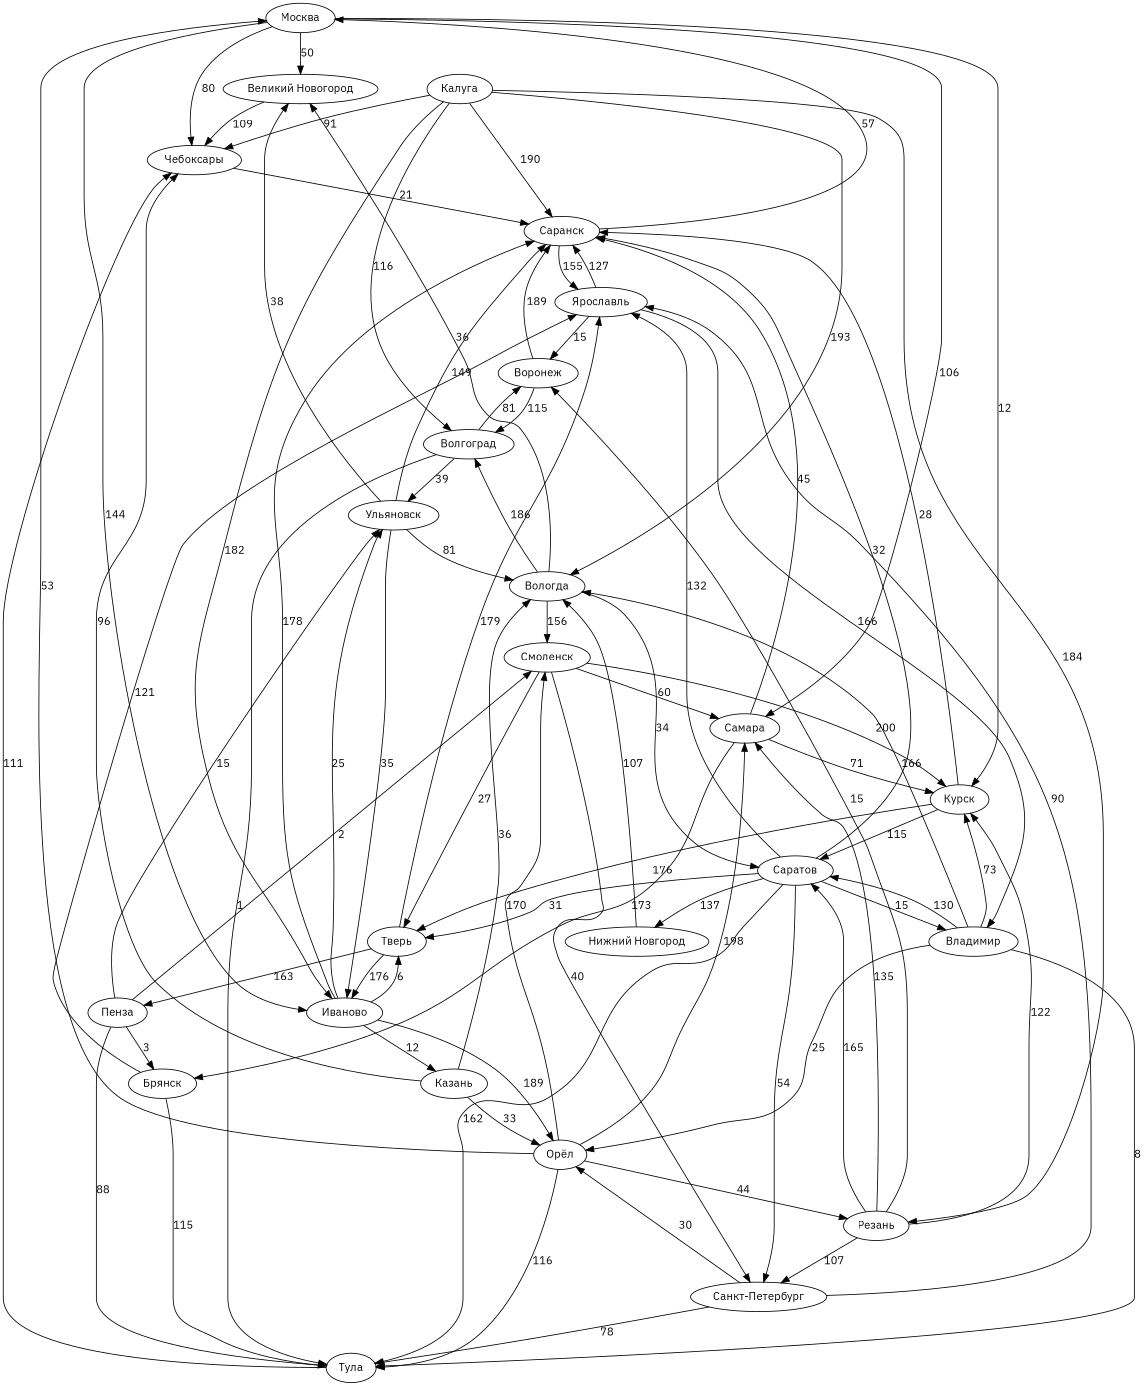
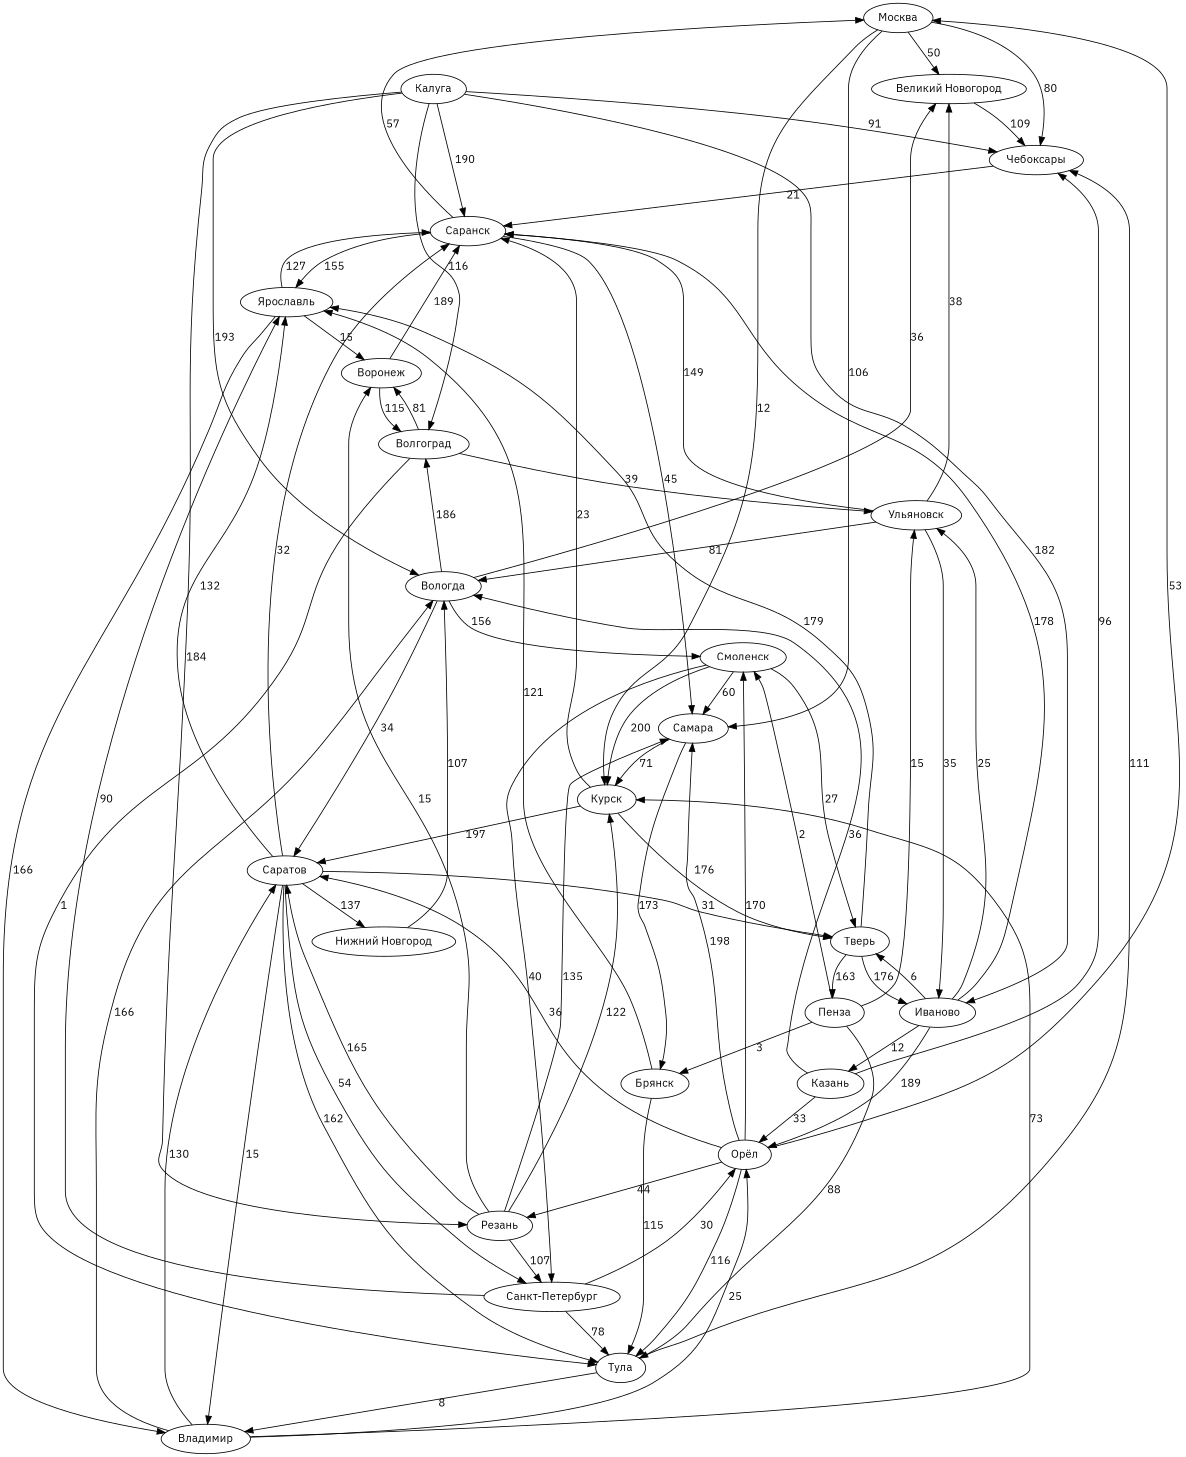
edge "Самара" -> "Саранск": reversed
edge "Москва" -> "Иваново": removed, label "144"
edge "Курск" -> "Саранск": label "28" -> "23"
edge "Курск" -> "Саратов": label "115" -> "197"
edge "Орёл" -> "Саратов": added, label "36"
edge "Владимир" -> "Тула": reversed
